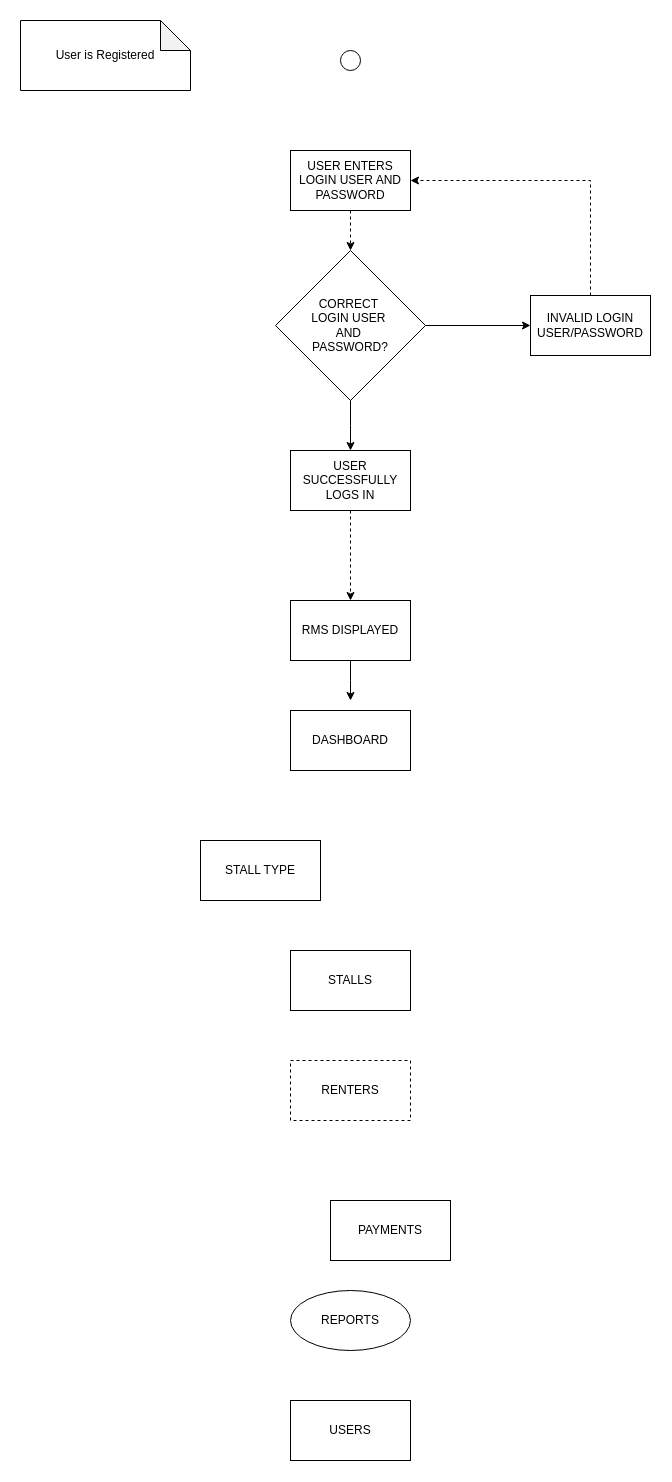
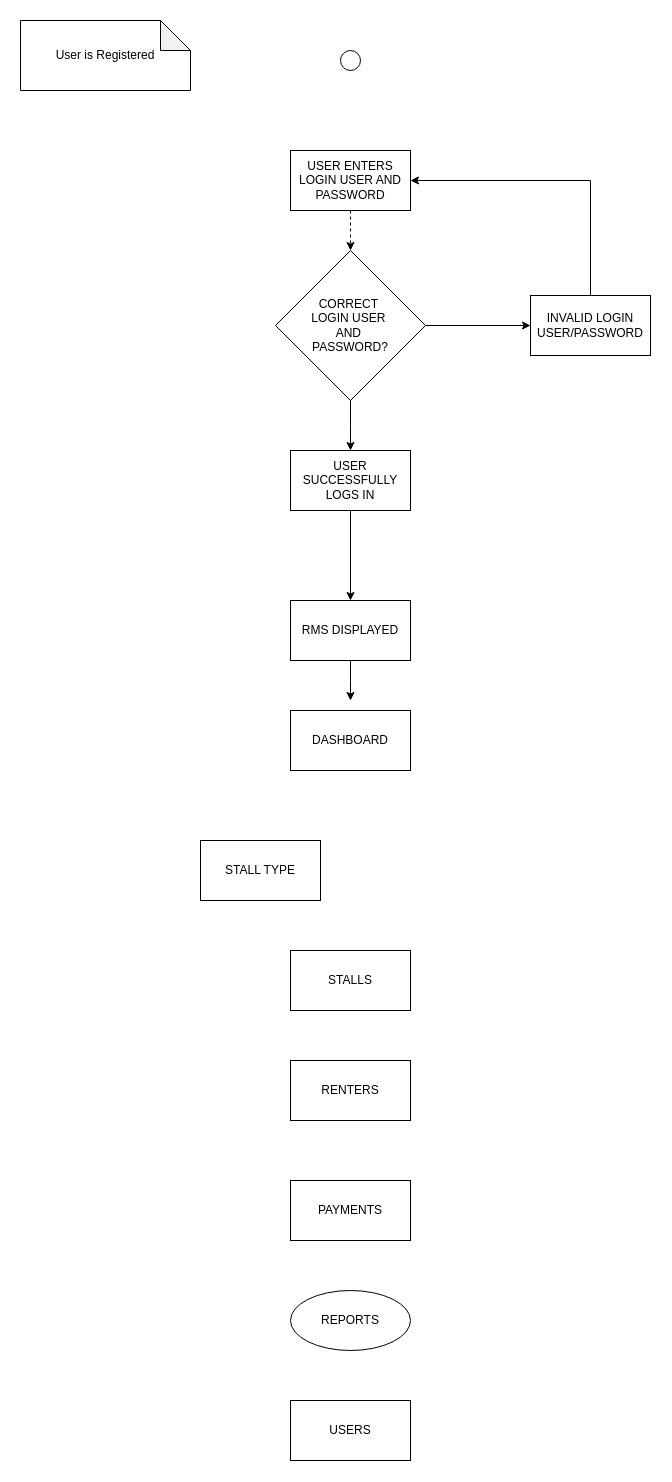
edge "INVALID LOGIN USER/PASSWORD" -> "USER ENTERS LOGIN USER AND PASSWORD": style dashed -> solid
edge "USER SUCCESSFULLY LOGS IN" -> "RMS DISPLAYED": style dashed -> solid
node "RENTERS": style dashed -> solid
node "PAYMENTS": moved (391, 1231) -> (351, 1211)
